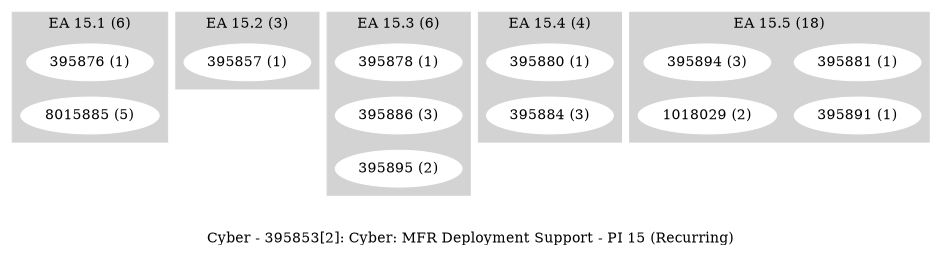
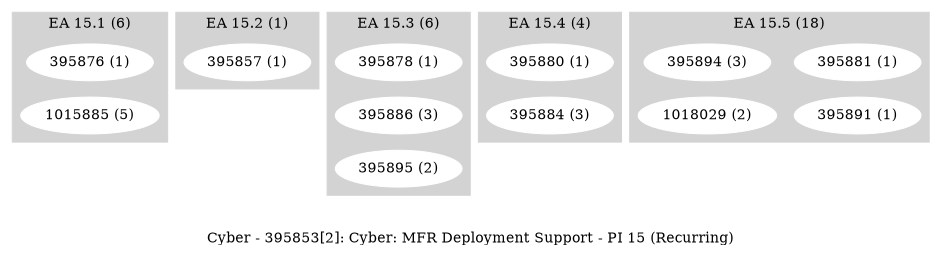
cluster "EA 15.2 (3)": label "EA 15.2 (3)" -> "EA 15.2 (1)"
node "8015885 (5)": label "8015885 (5)" -> "1015885 (5)"
